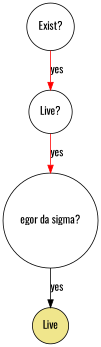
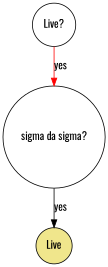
node "Exist?": removed
node "egor da sigma?": label "egor da sigma?" -> "sigma da sigma?"
